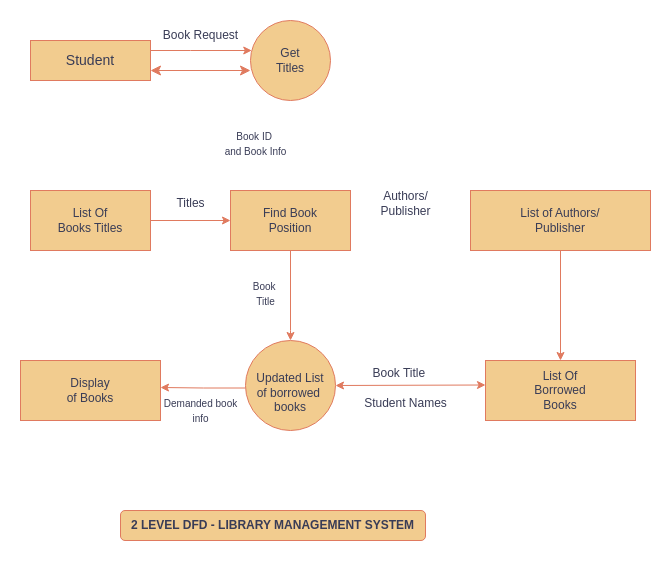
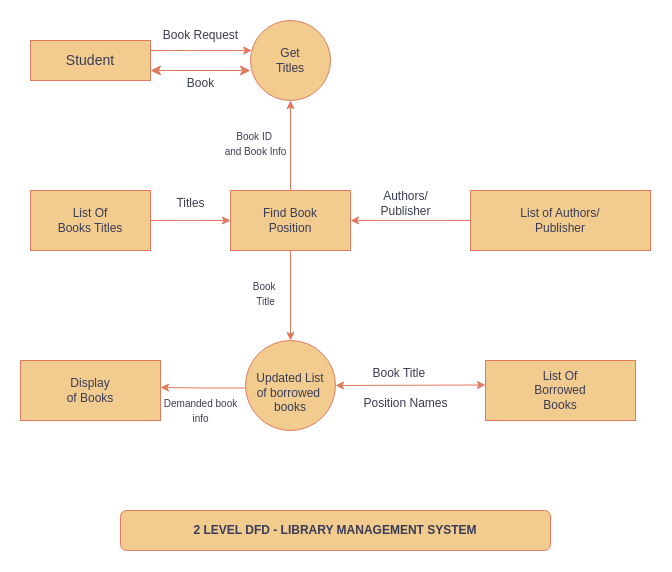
node "Book": added
edge "Find Book Position" -> "Get Titles": added
edge "List of Authors/ Publisher" -> "List Of Borrowed Books": now "List of Authors/ Publisher" -> "Find Book Position"
node "Student Names": label "Student Names" -> "Position Names"
node "2 LEVEL DFD - LIBRARY MANAGEMENT SYSTEM": size 305x30 -> 430x40
